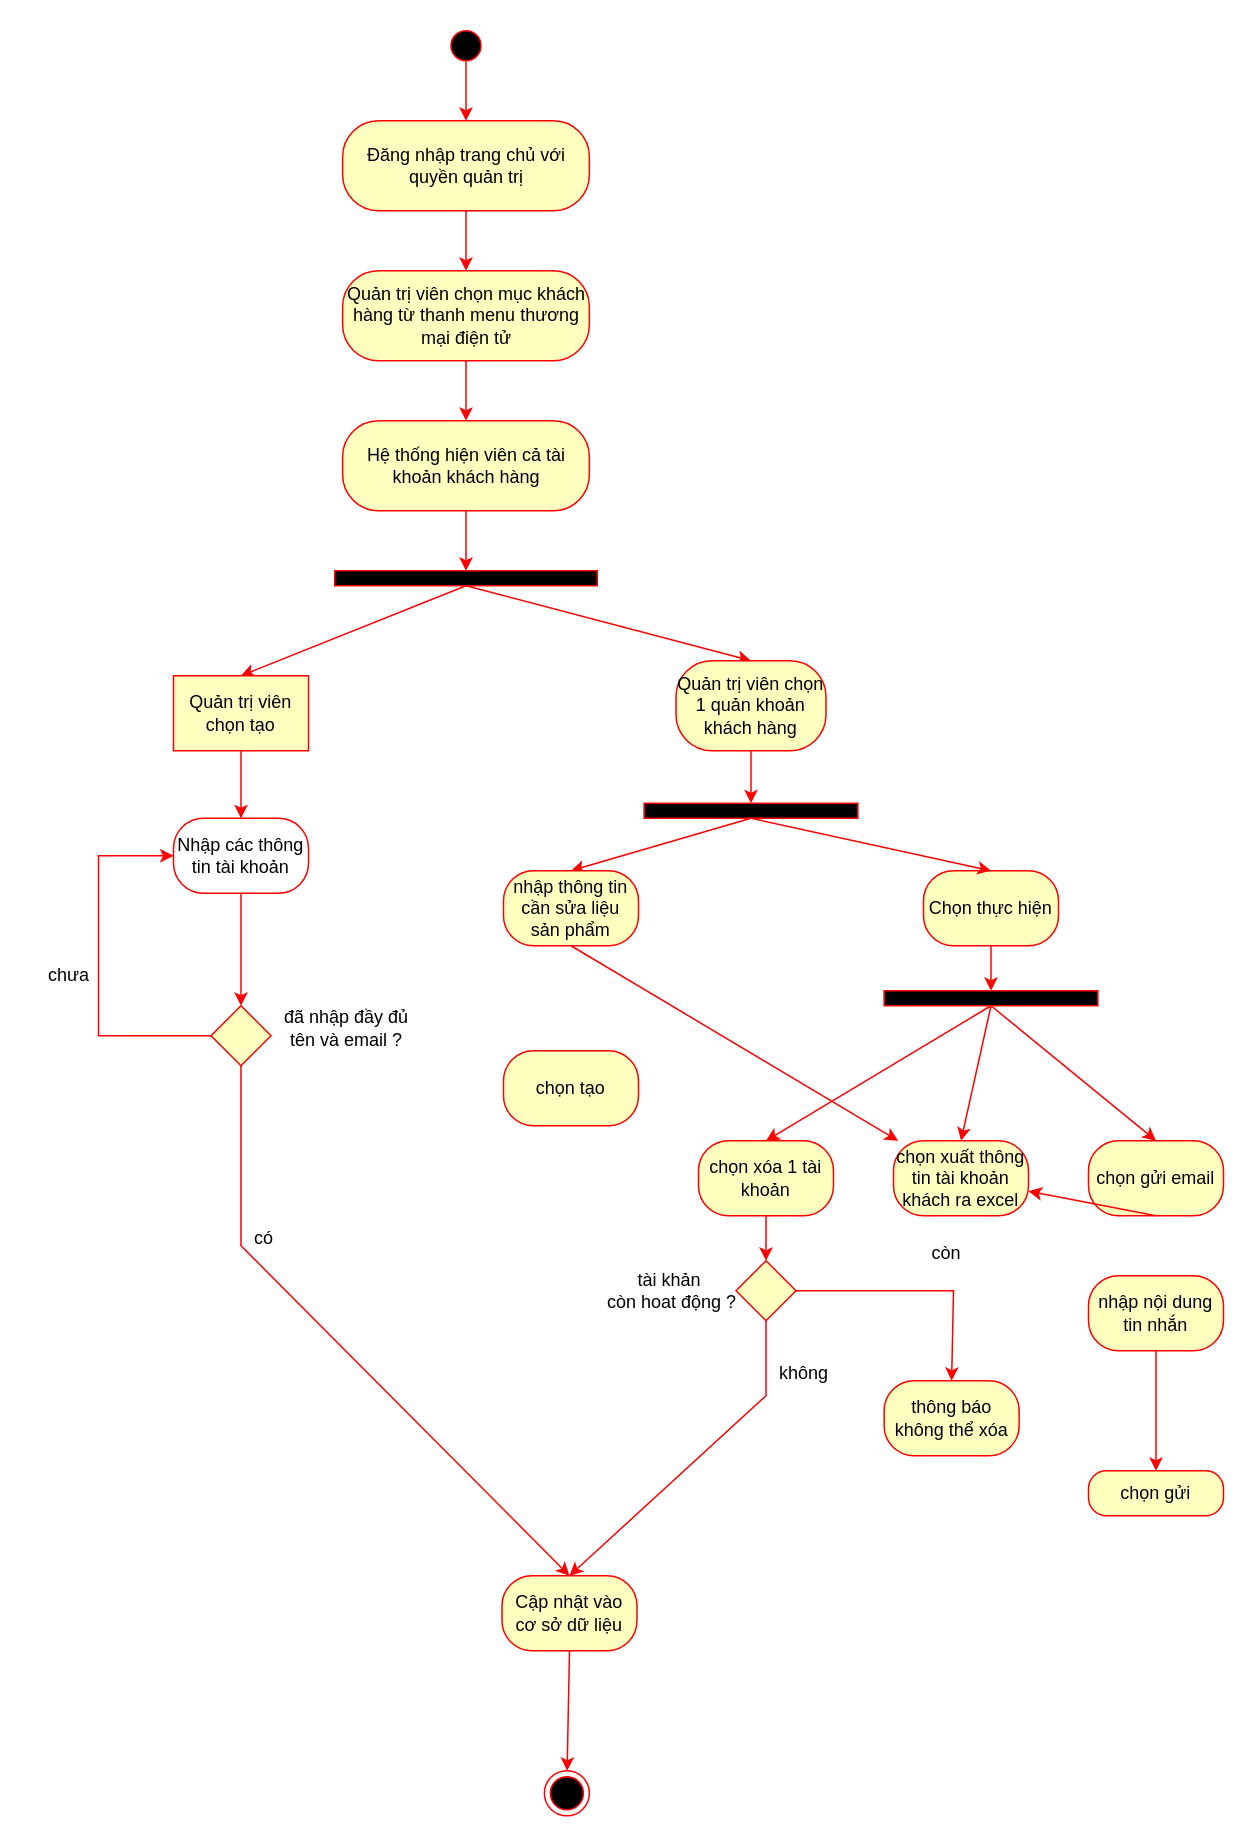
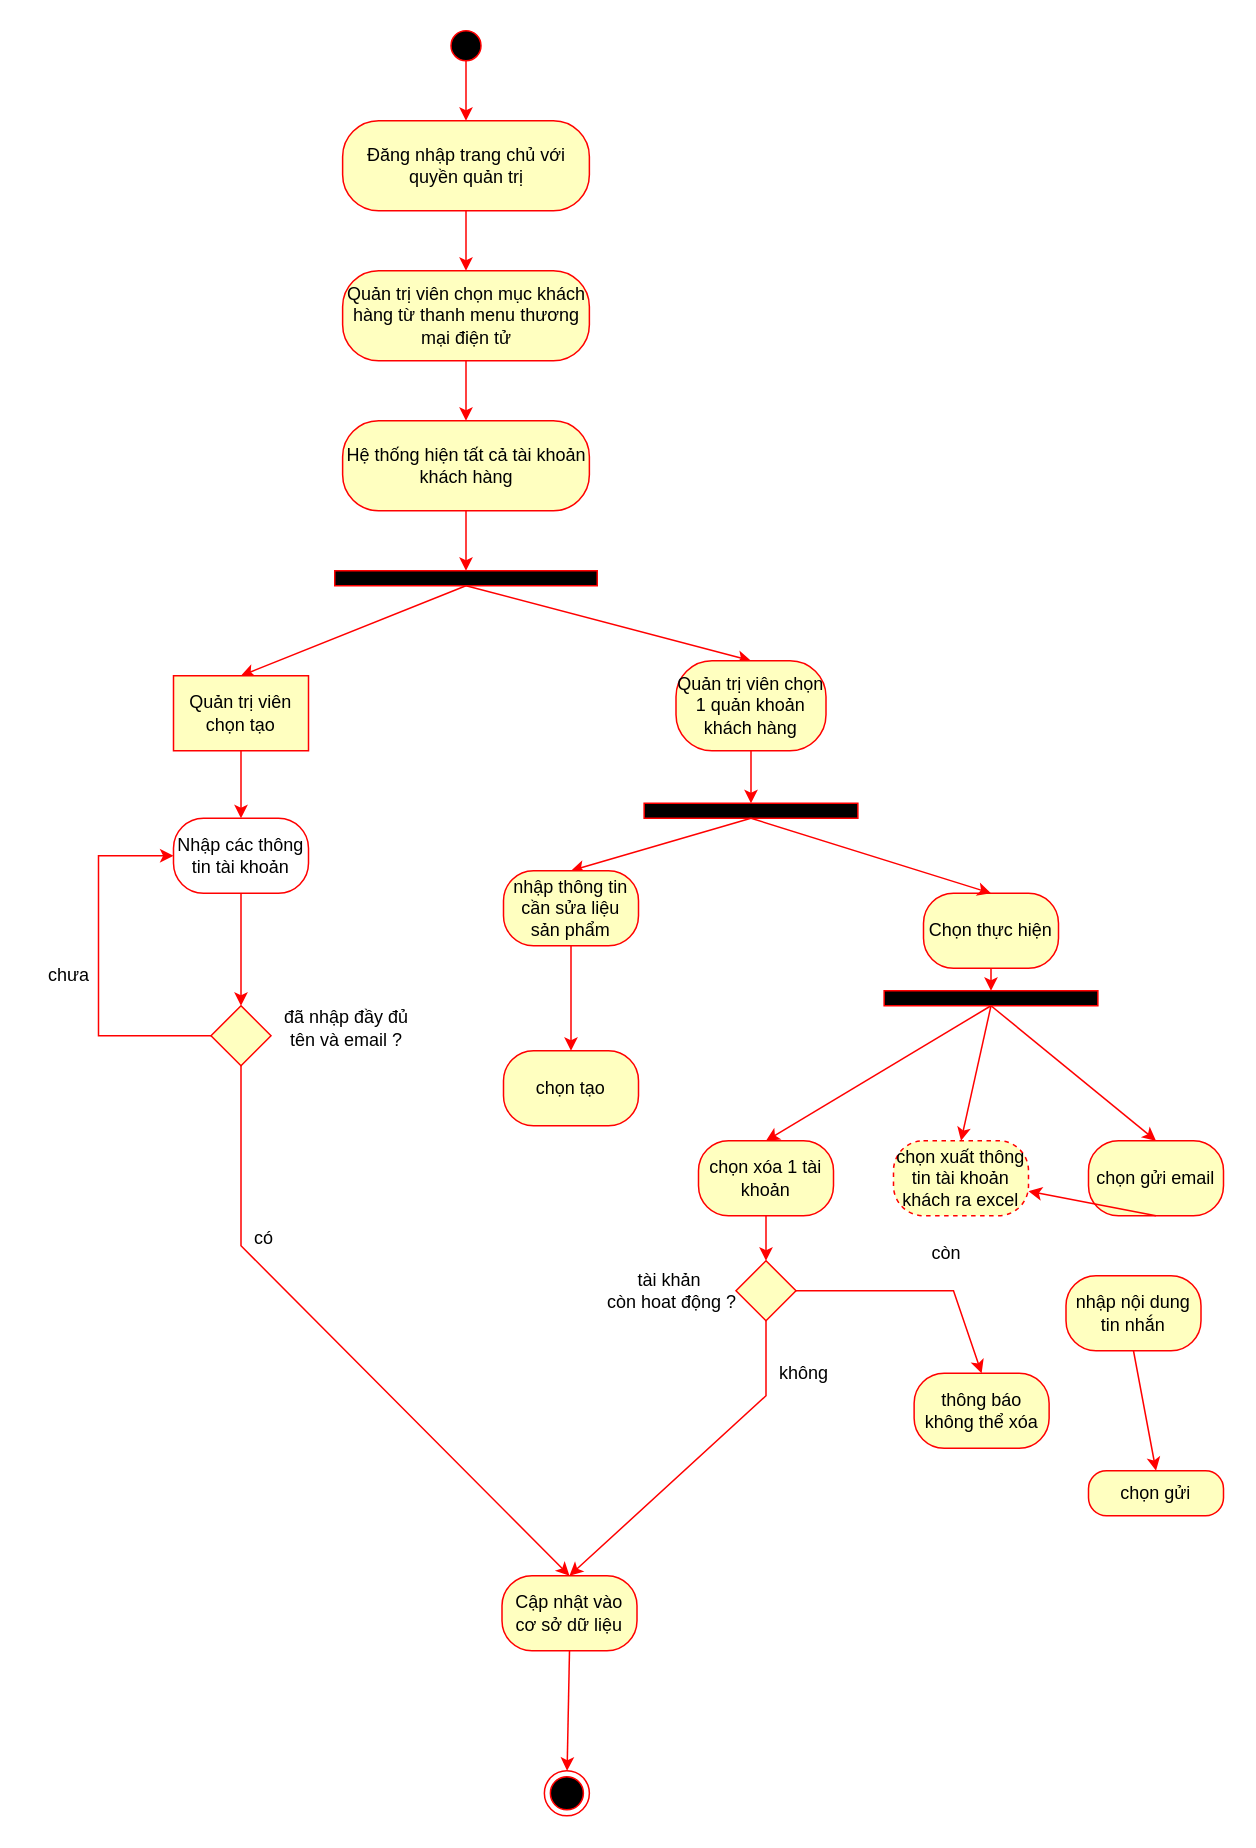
node "Hệ thống hiện viên cả tài khoản khách hàng": label "Hệ thống hiện viên cả tài khoản khách hàng" -> "Hệ thống hiện tất cả tài khoản khách hàng"
node "Chọn thực hiện": moved (991, 908) -> (991, 931)
edge "nhập thông tin cần sửa liệu sản phẩm" -> "chọn xuất thông tin tài khoản khách ra excel": now "nhập thông tin cần sửa liệu sản phẩm" -> "chọn tạo"
node "chọn xuất thông tin tài khoản khách ra excel": style solid -> dashed
node "nhập nội dung tin nhắn": moved (1156, 1313) -> (1133, 1313)
node "thông báo không thể xóa": moved (951, 1418) -> (981, 1411)
